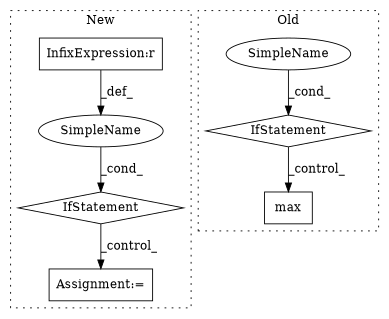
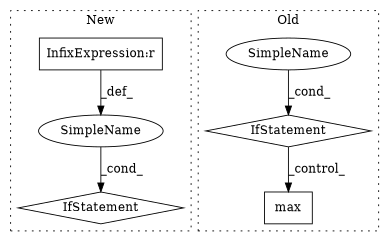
node "Assignment:=": removed
